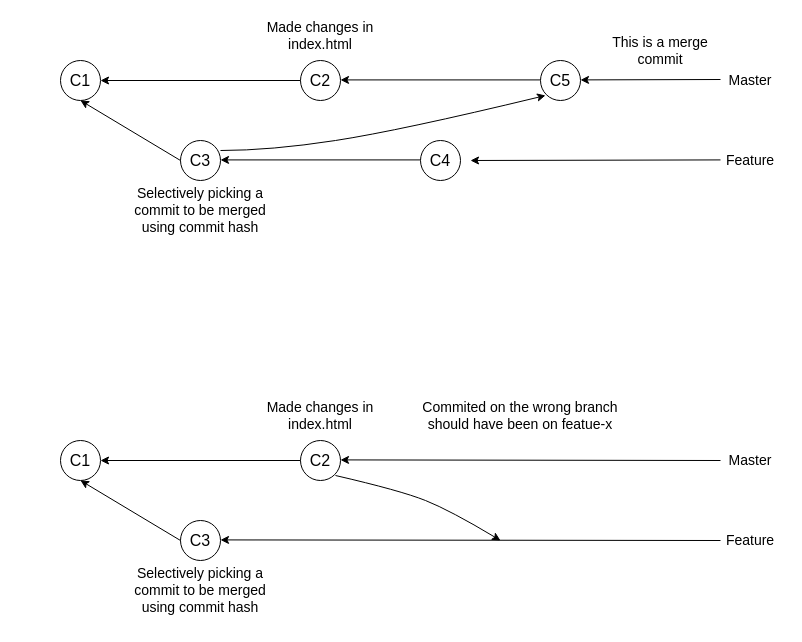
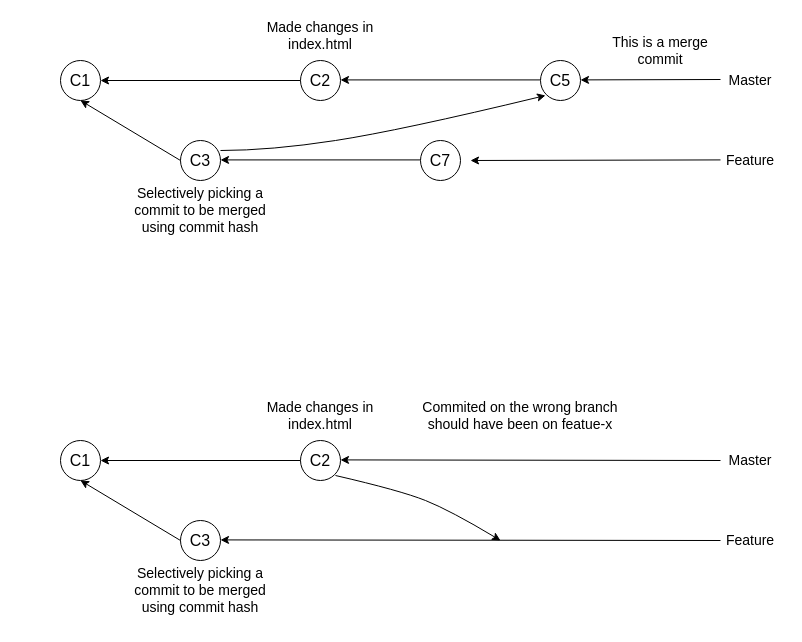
node "C4": label "C4" -> "C7"
